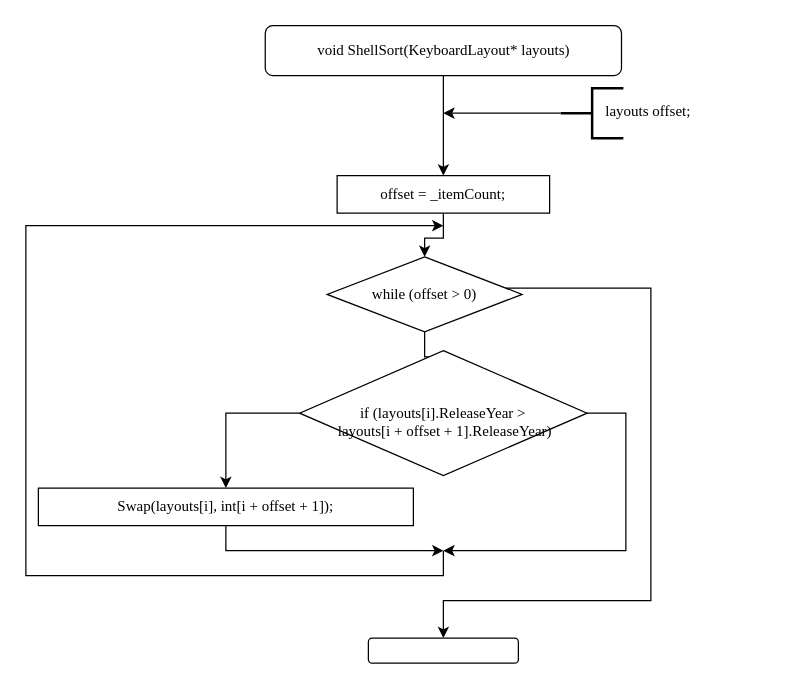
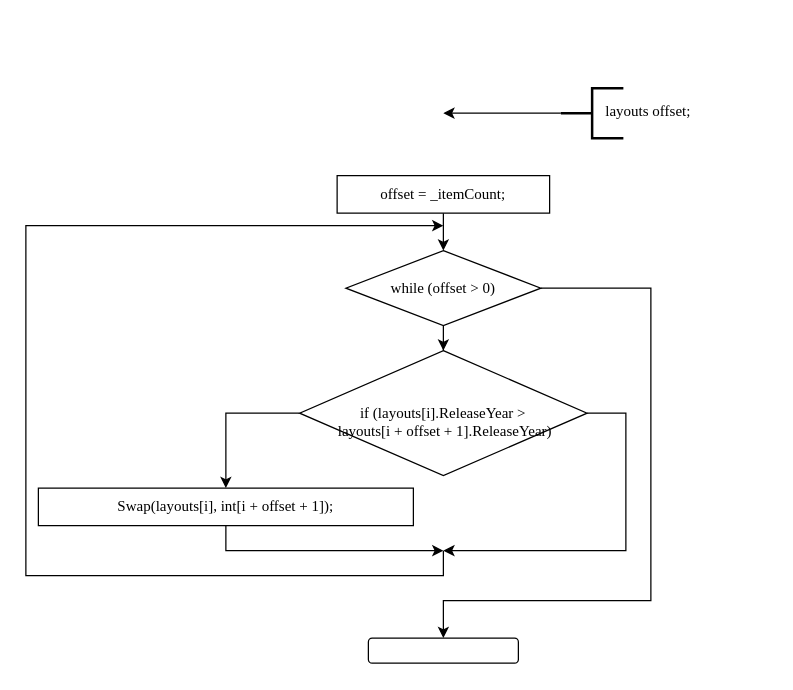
node "void ShellSort(KeyboardLayout* layouts)": removed
edge "void ShellSort(KeyboardLayout* layouts)" -> "offset = _itemCount;": removed
node "while (offset > 0)": moved (424, 294) -> (443, 288)
